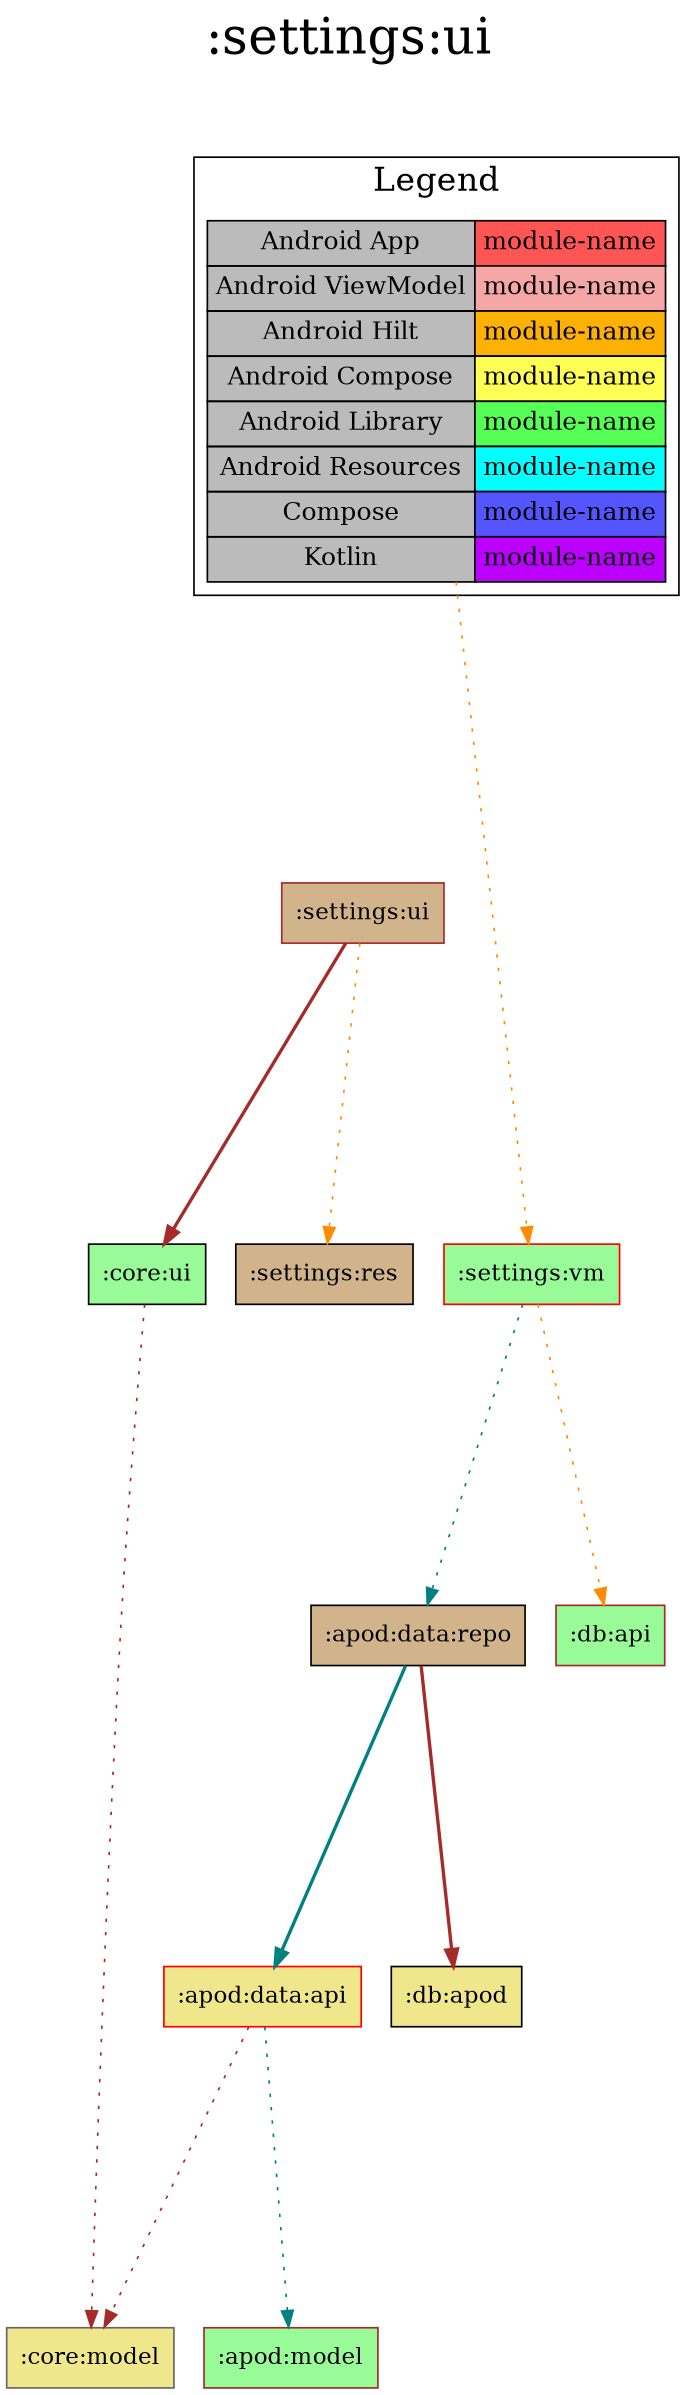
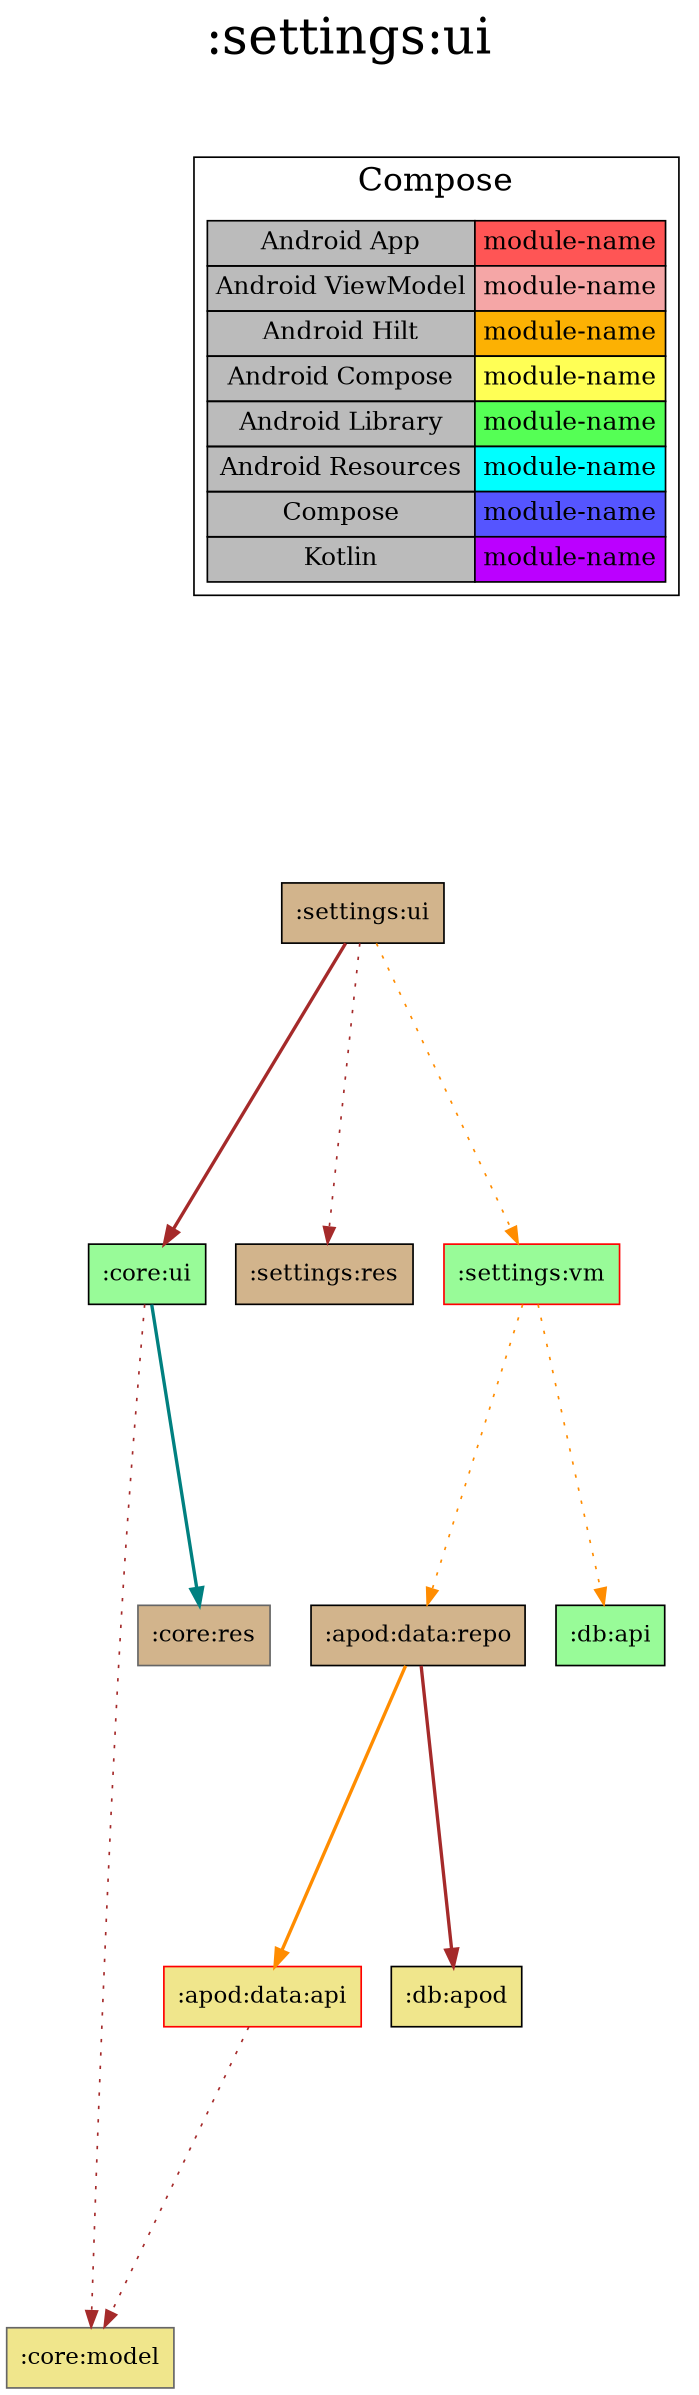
cluster "Legend": label "Legend" -> "Compose"
edge "Android App" -> ":settings:vm": now ":settings:ui" -> ":settings:vm"
node ":settings:ui": color brown -> black
edge ":settings:ui" -> ":settings:res": color darkorange -> brown
edge ":settings:vm" -> ":apod:data:repo": color teal -> darkorange
node ":core:res": added
node ":db:api": color brown -> black
edge ":apod:data:repo" -> ":apod:data:api": color teal -> darkorange
node ":apod:model": removed
